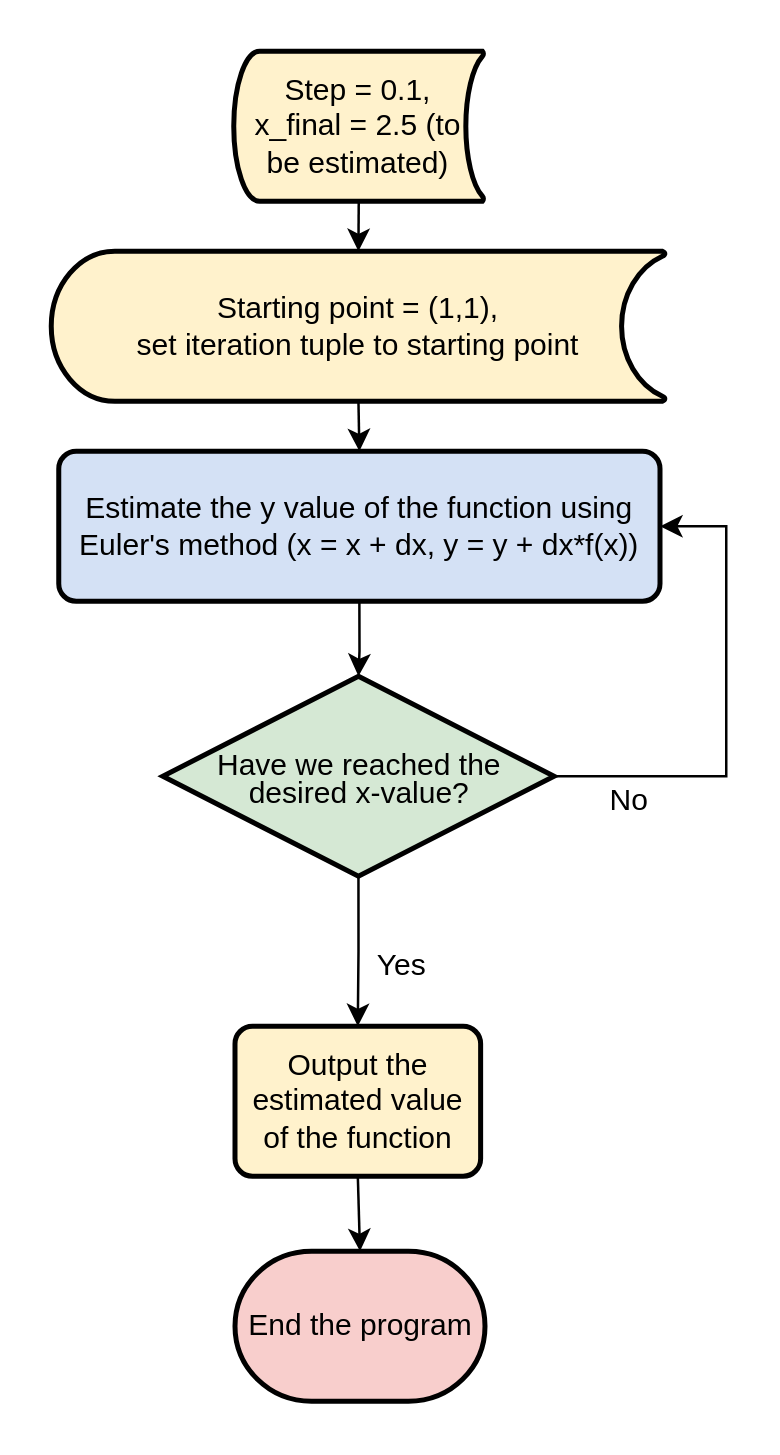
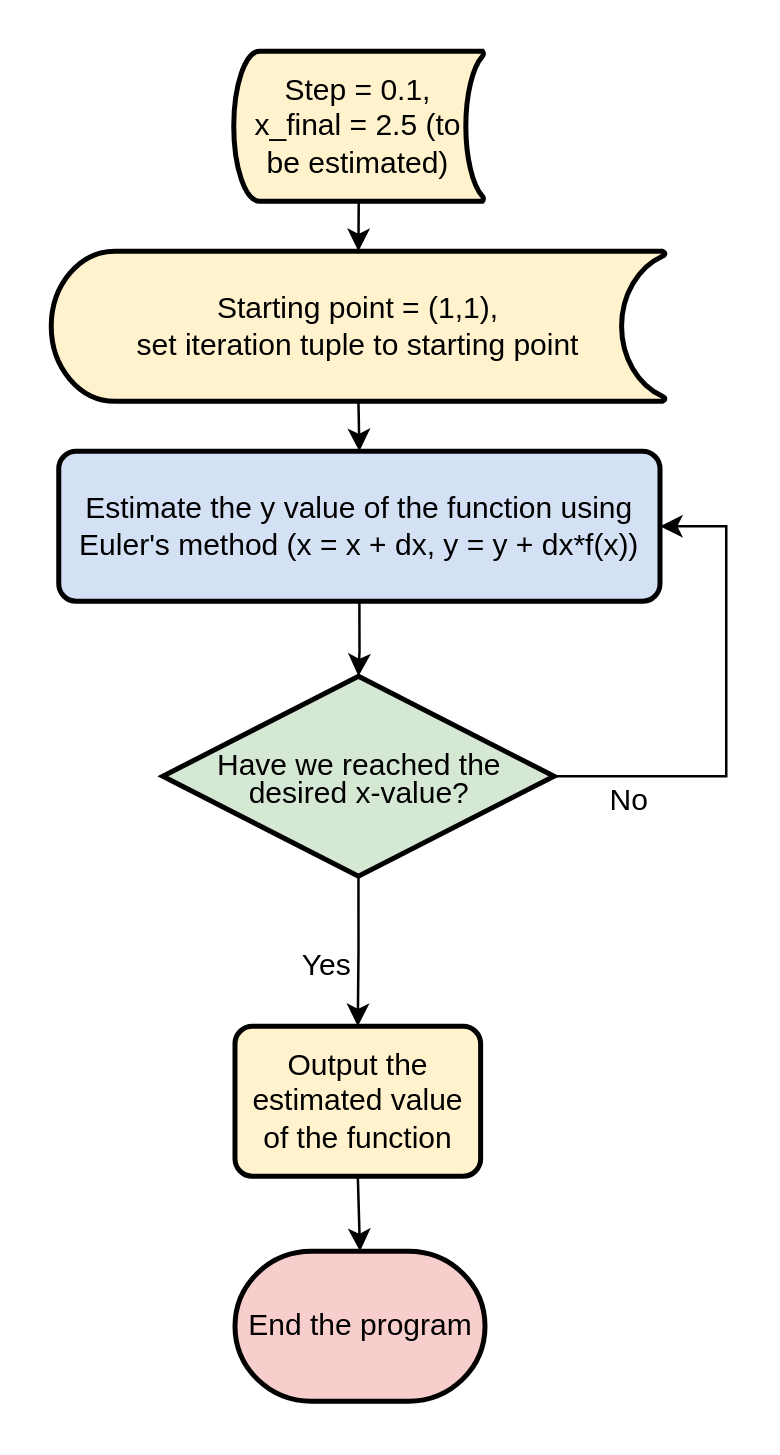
node "Yes": moved (401, 966) -> (326, 966)
